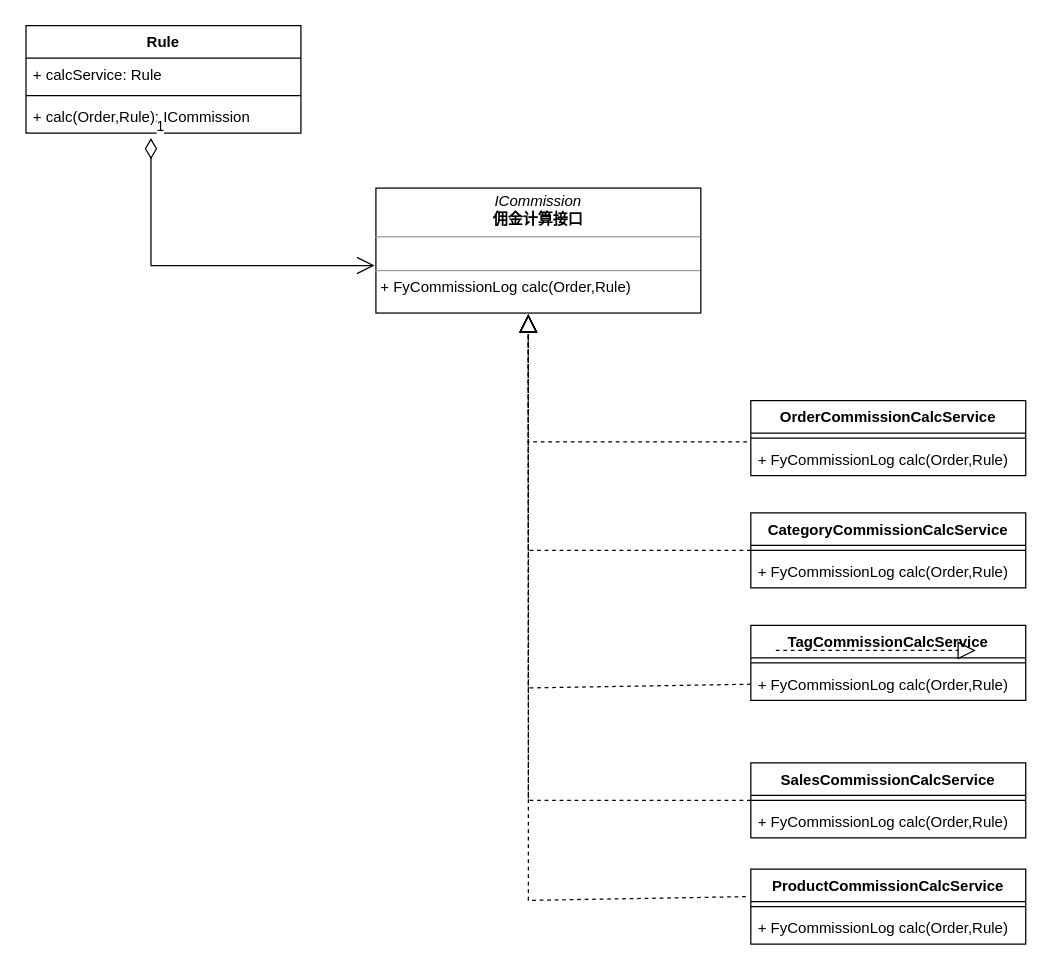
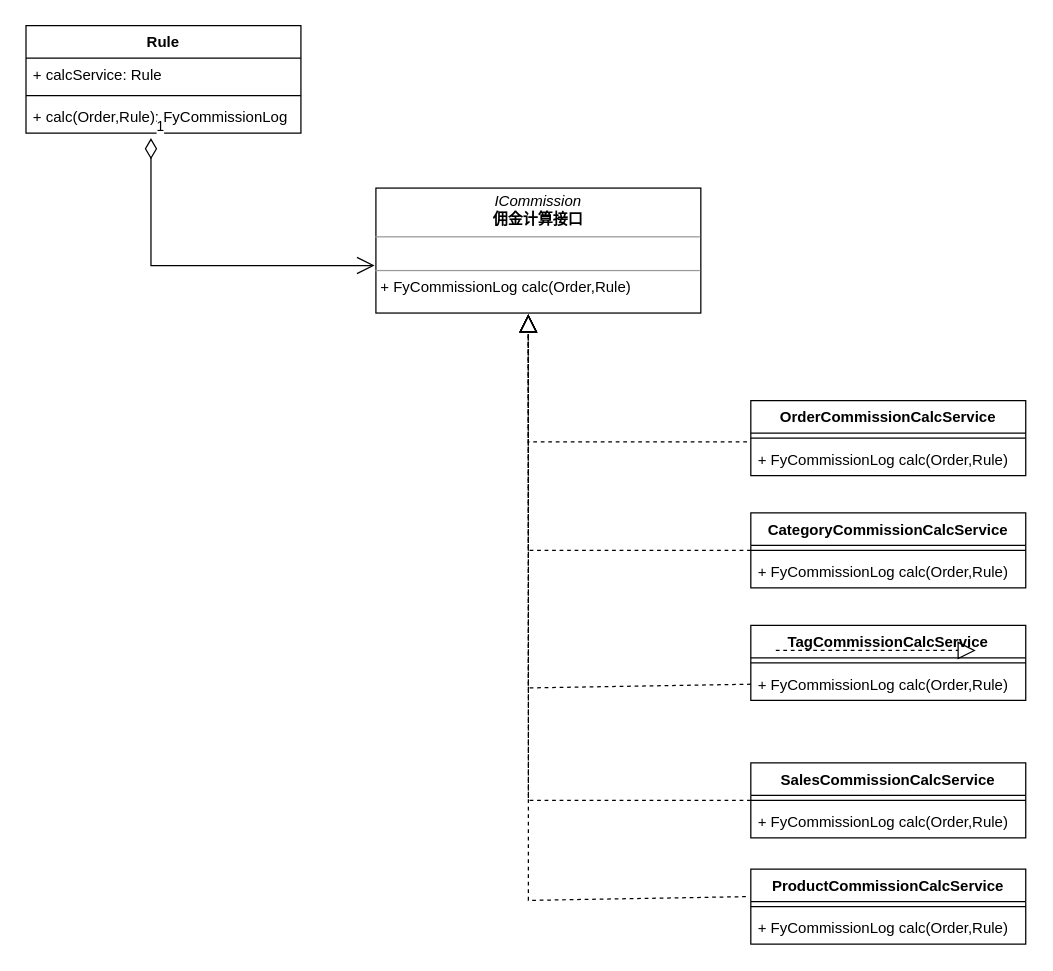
node "+ calc(Order,Rule): ICommission": label "+ calc(Order,Rule): ICommission" -> "+ calc(Order,Rule): FyCommissionLog"
